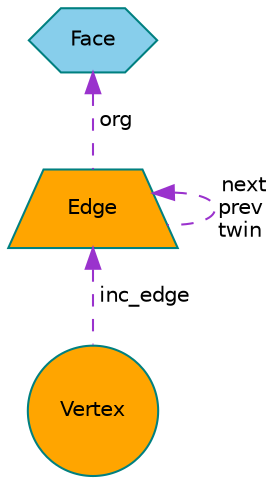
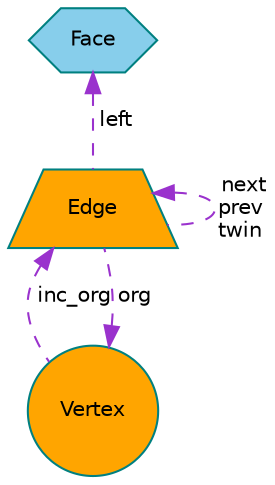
edge "Edge" -> "Face": label " org" -> " left"
edge "Edge" -> "Vertex": added, label "org"
edge "Vertex" -> "Edge": label " inc_edge" -> " inc_org"
